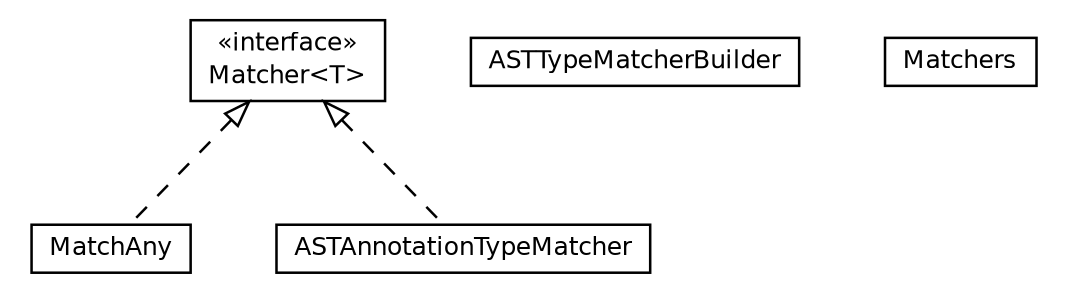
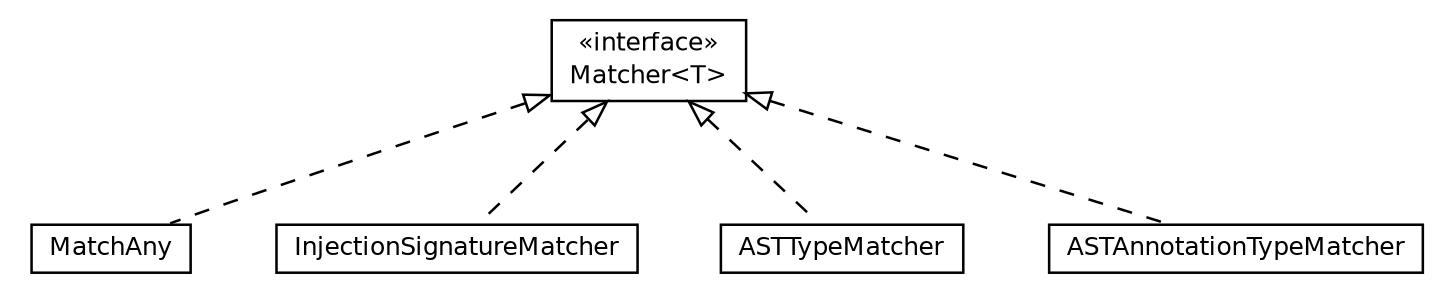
node "ASTTypeMatcherBuilder": removed
node "Matchers": removed
node "InjectionSignatureMatcher": added
node "ASTTypeMatcher": added
